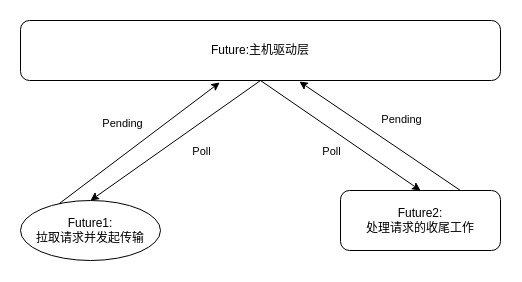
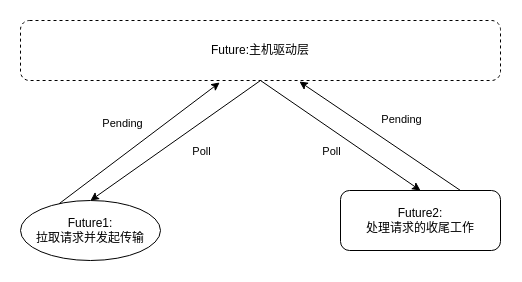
node "Future:主机驱动层": style solid -> dashed
